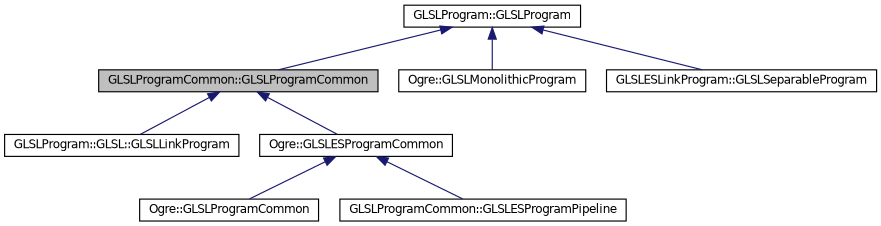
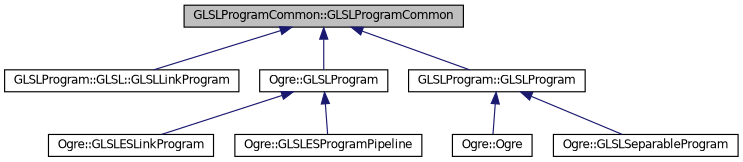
edge "GLSLProgramCommon::GLSLProgramCommon" -> "GLSLProgram::GLSLProgram": reversed
node "Ogre::GLSLMonolithicProgram": label "Ogre::GLSLMonolithicProgram" -> "Ogre::Ogre"
node "GLSLESLinkProgram::GLSLSeparableProgram": label "GLSLESLinkProgram::GLSLSeparableProgram" -> "Ogre::GLSLSeparableProgram"
node "Ogre::GLSLESProgramCommon": label "Ogre::GLSLESProgramCommon" -> "Ogre::GLSLProgram"
node "Ogre::GLSLProgramCommon": label "Ogre::GLSLProgramCommon" -> "Ogre::GLSLESLinkProgram"
node "GLSLProgramCommon::GLSLESProgramPipeline": label "GLSLProgramCommon::GLSLESProgramPipeline" -> "Ogre::GLSLESProgramPipeline"
